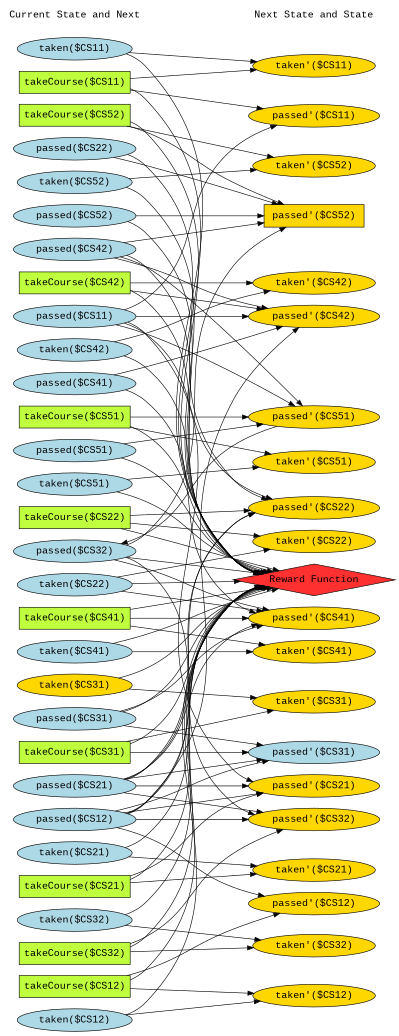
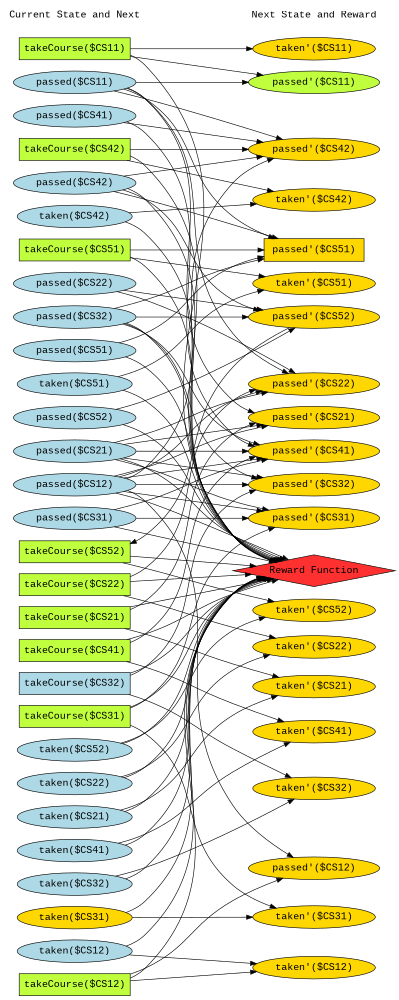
node "Next State and State": label "Next State and State" -> "Next State and Reward"
node "taken($CS11)": removed
node "passed'($CS11)": fillcolor gold1 -> olivedrab1
edge "takeCourse($CS52)" -> "passed'($CS52)": reversed
node "passed'($CS52)": shape box -> ellipse
node "passed'($CS51)": shape ellipse -> box
edge "passed'($CS51)" -> "passed($CS32)": reversed
edge "taken($CS22)" -> "passed'($CS41)": now "passed($CS12)" -> "passed'($CS41)"
node "passed'($CS31)": fillcolor lightblue -> gold1
node "takeCourse($CS32)": fillcolor olivedrab1 -> lightblue
